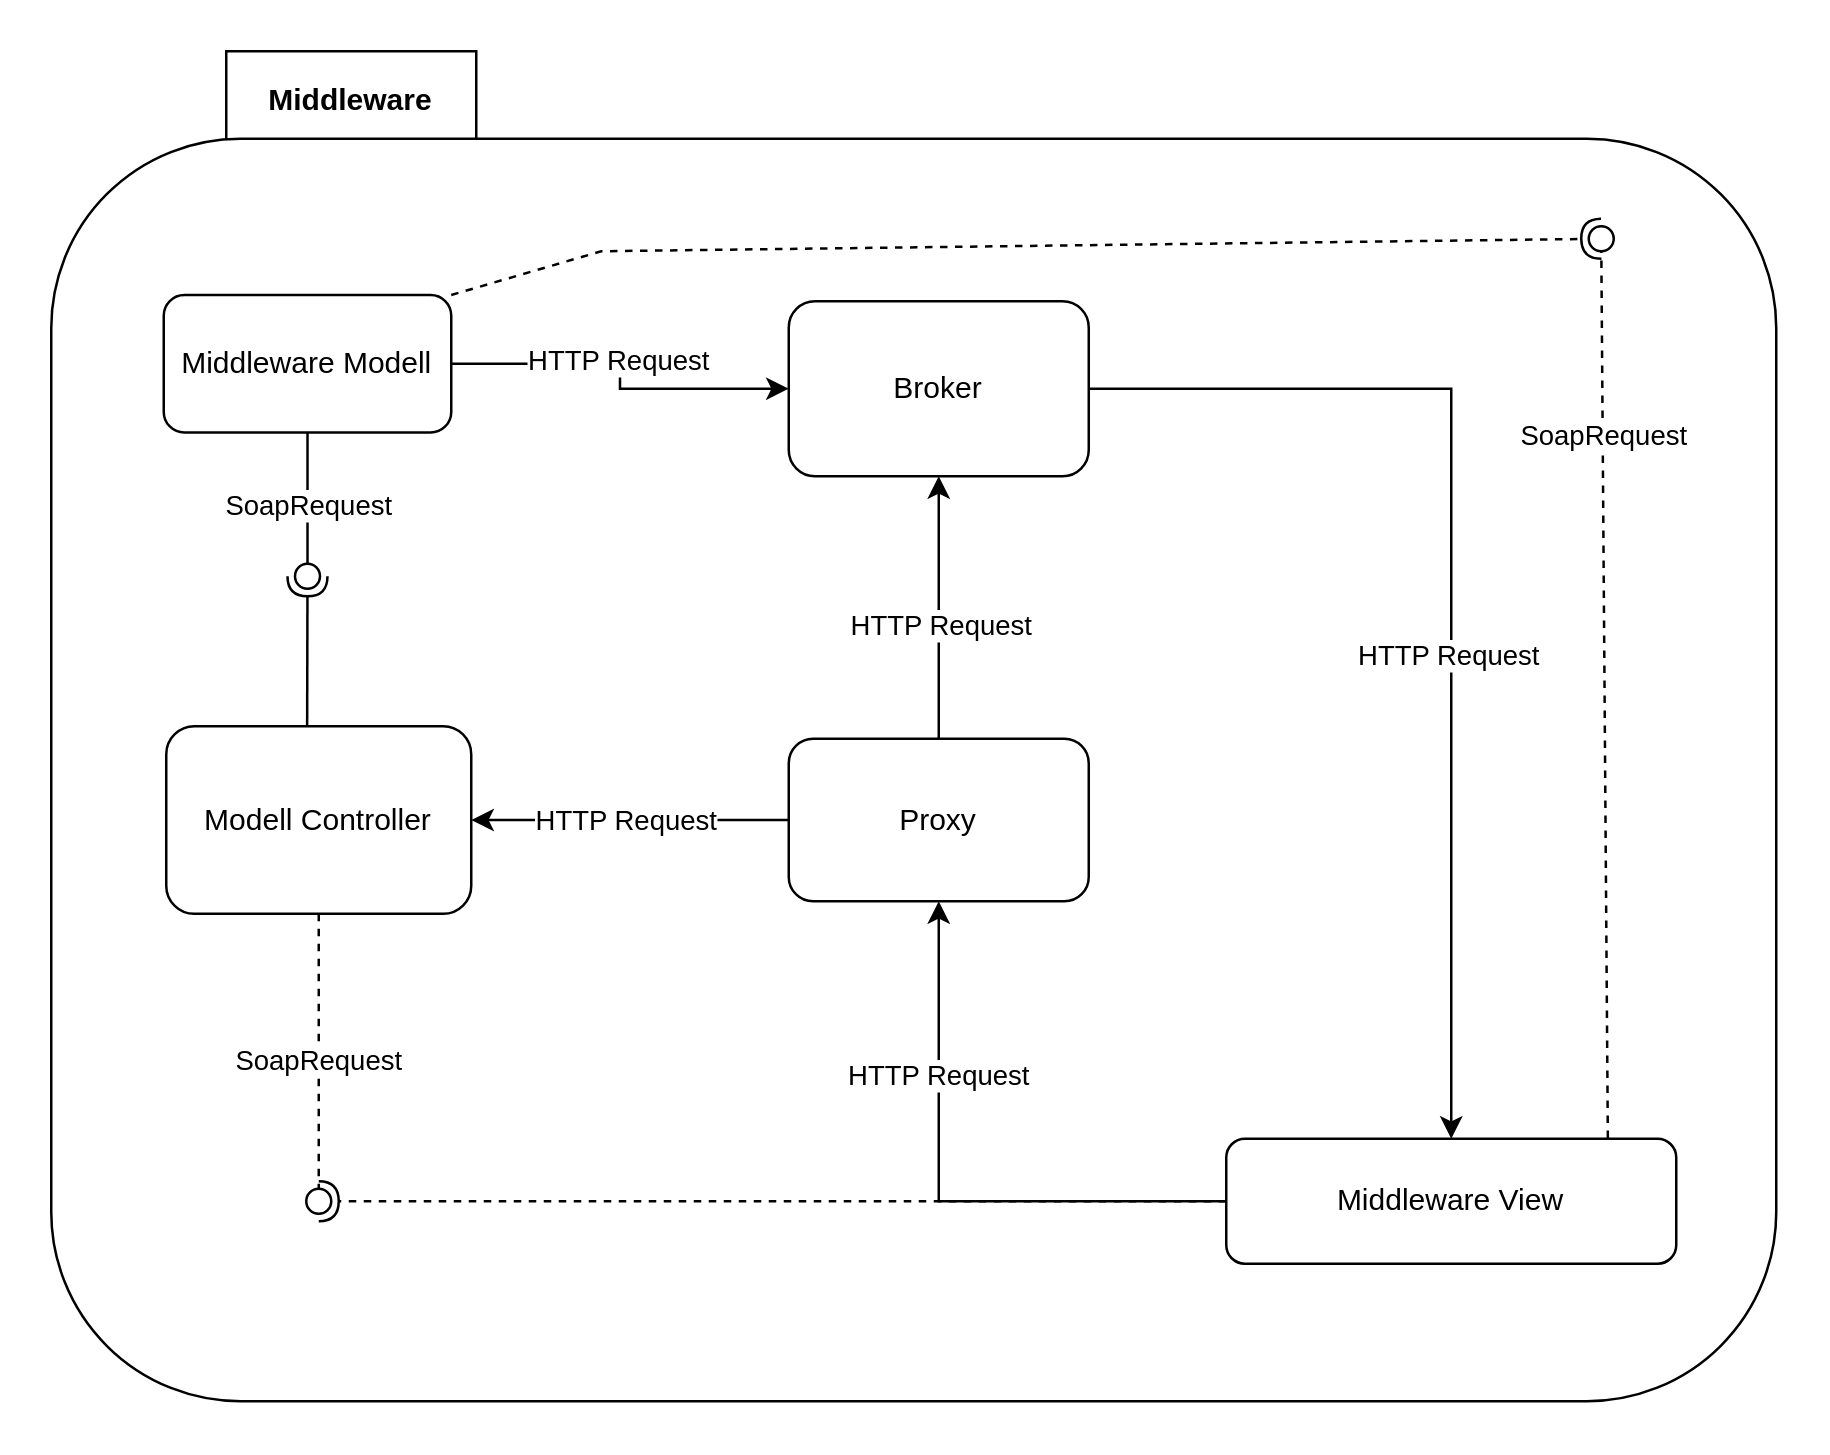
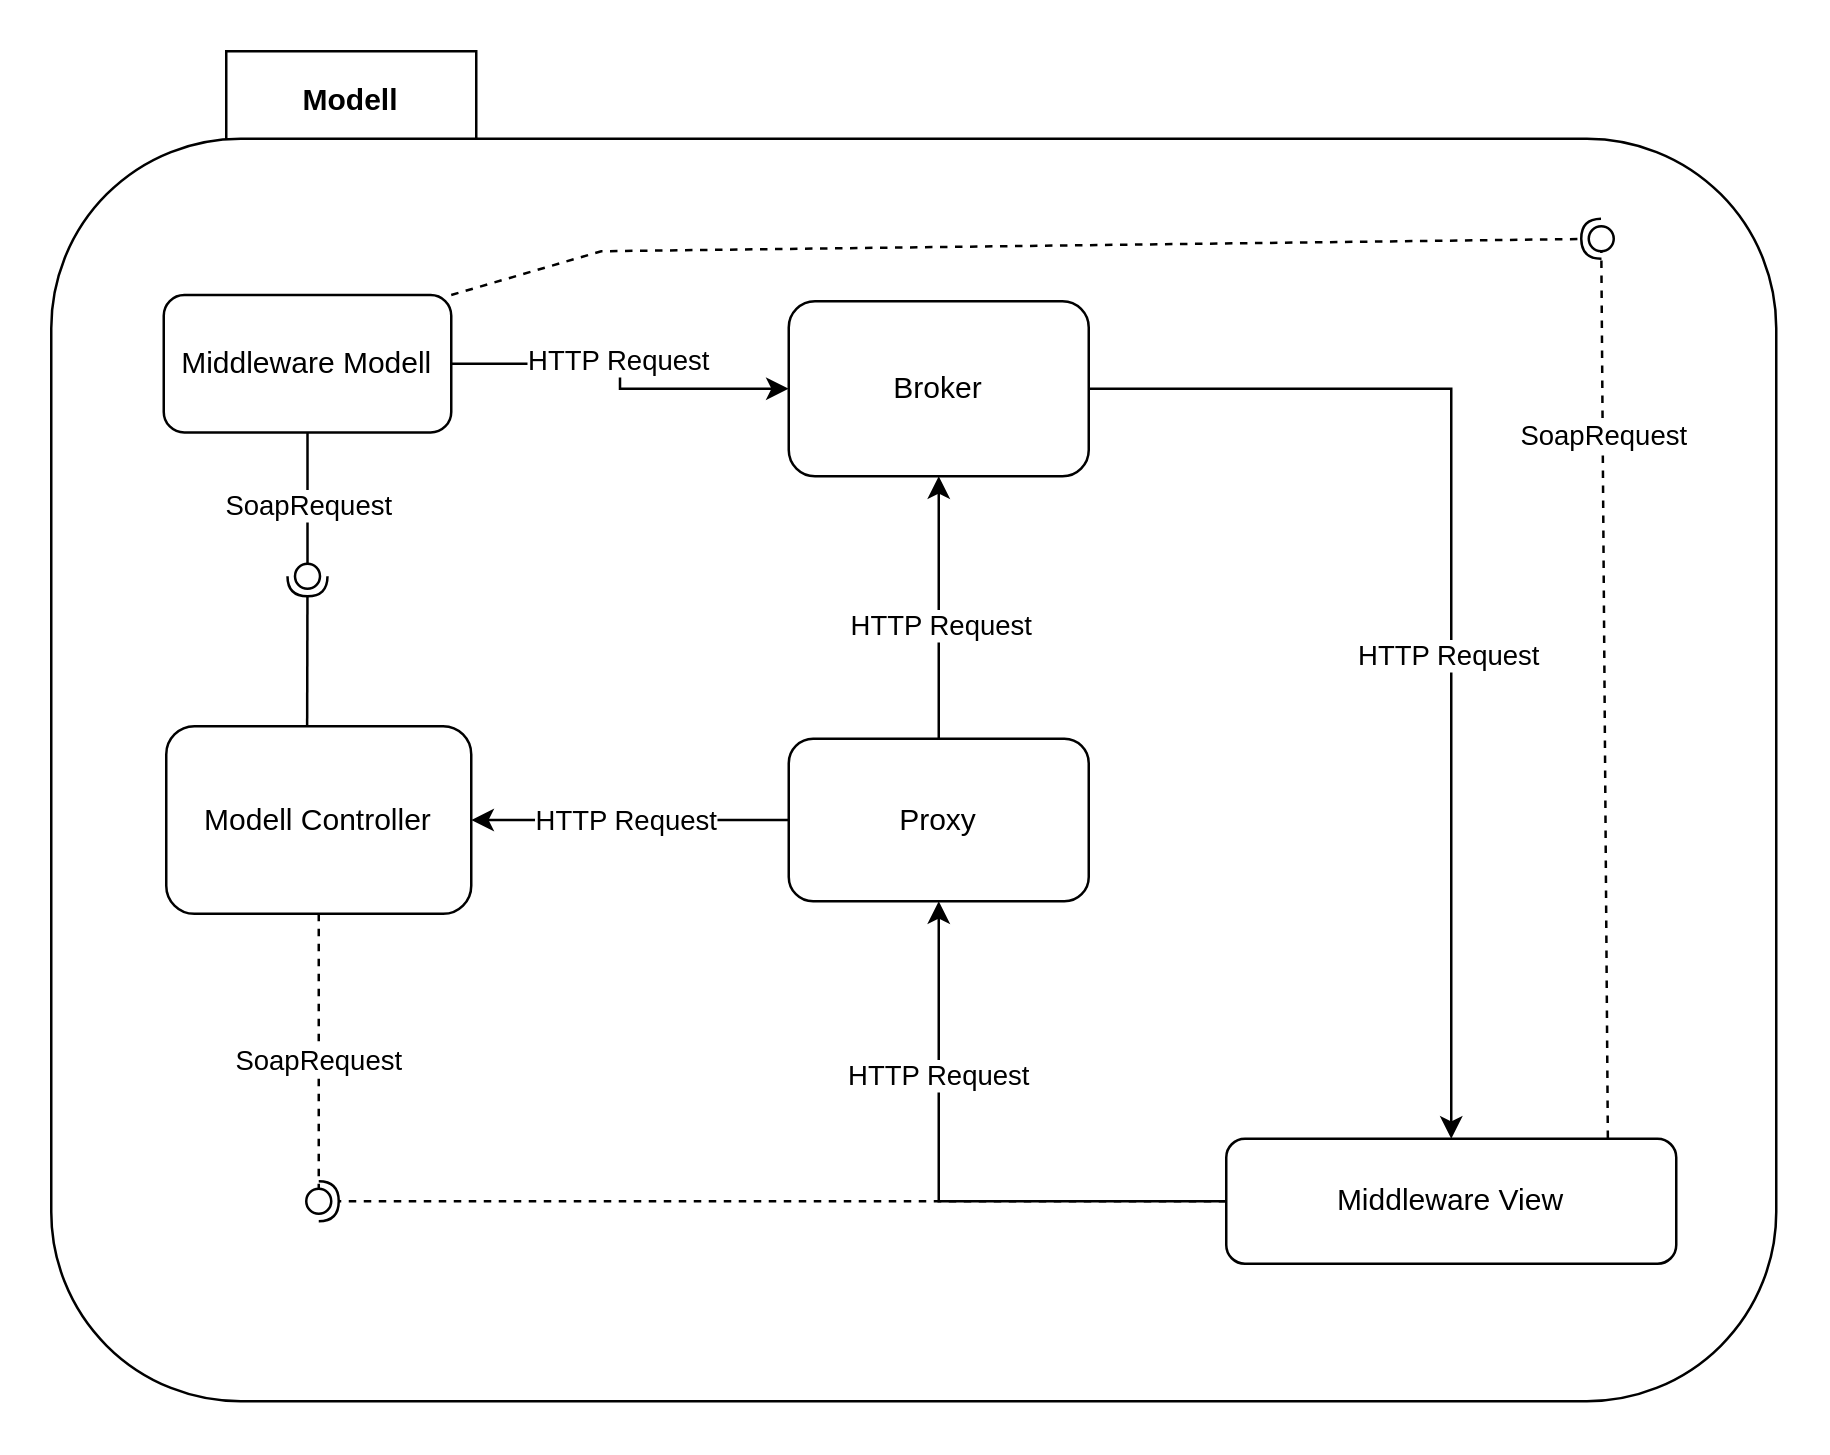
node "Middleware": label "Middleware" -> "Modell"
